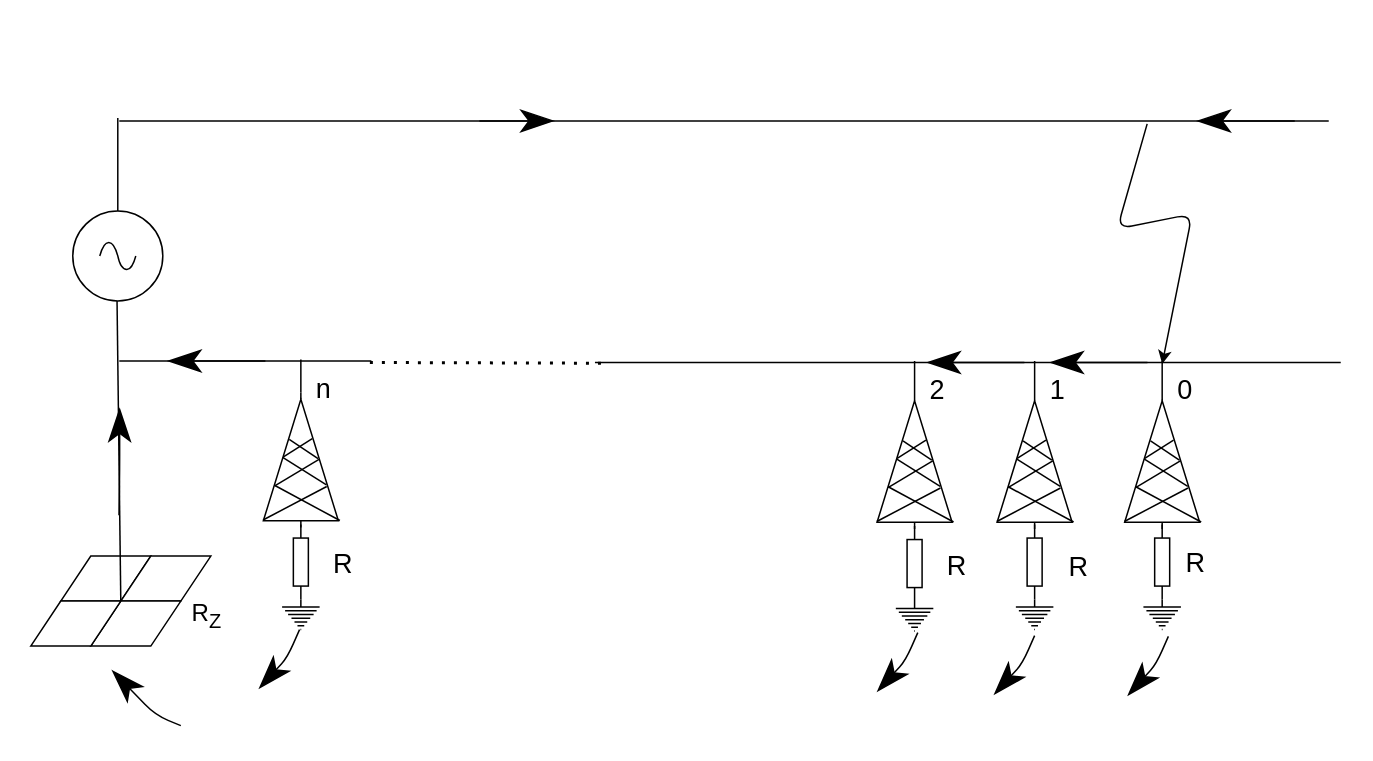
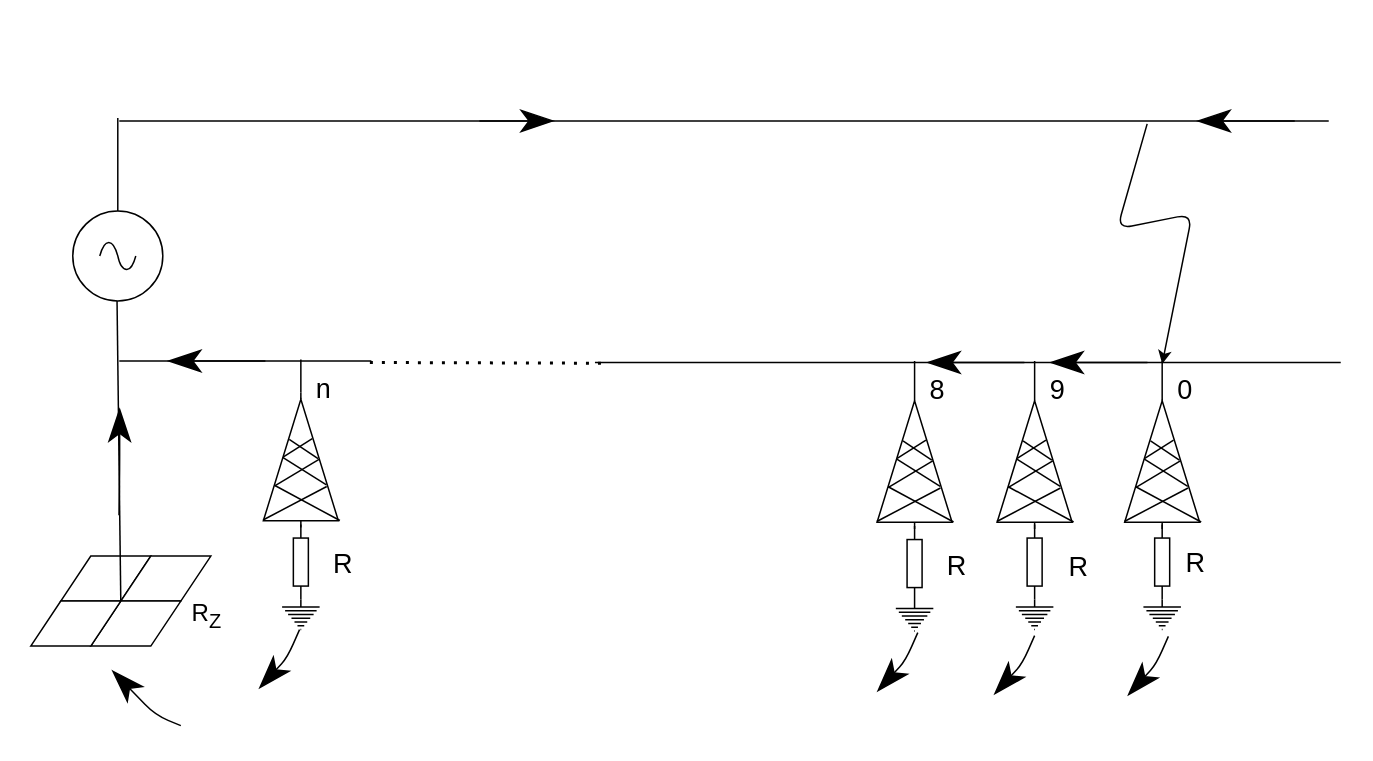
node "2": label "2" -> "8"
node "1": label "1" -> "9"
